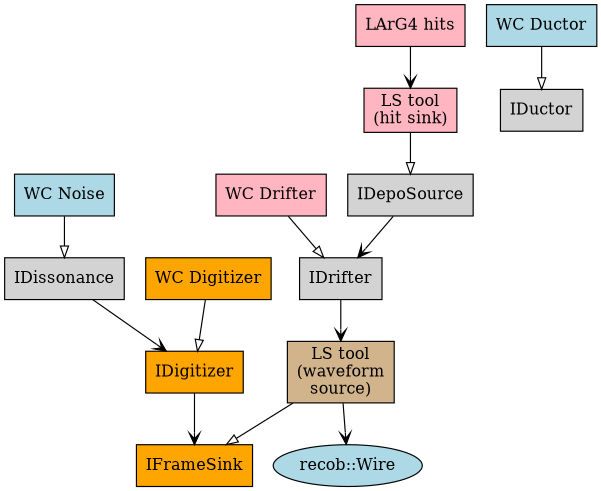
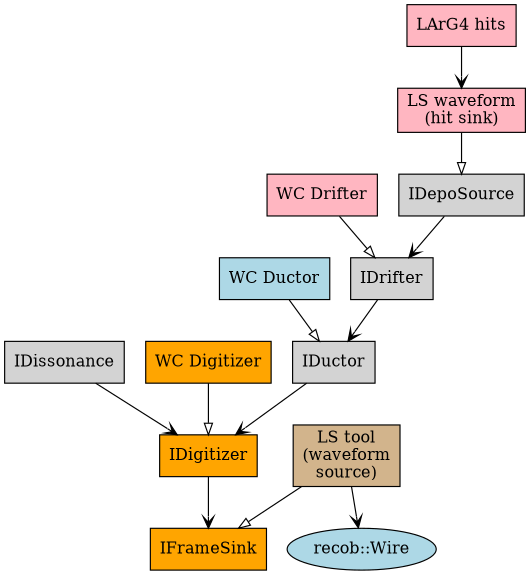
node "LS tool (hit sink)": label "LS tool (hit sink)" -> "LS waveform (hit sink)"
node "WC Noise": removed
edge "IDrifter" -> "LS tool (waveform source)": now "IDrifter" -> "IDuctor"
edge "IDuctor" -> "IDigitizer": added
